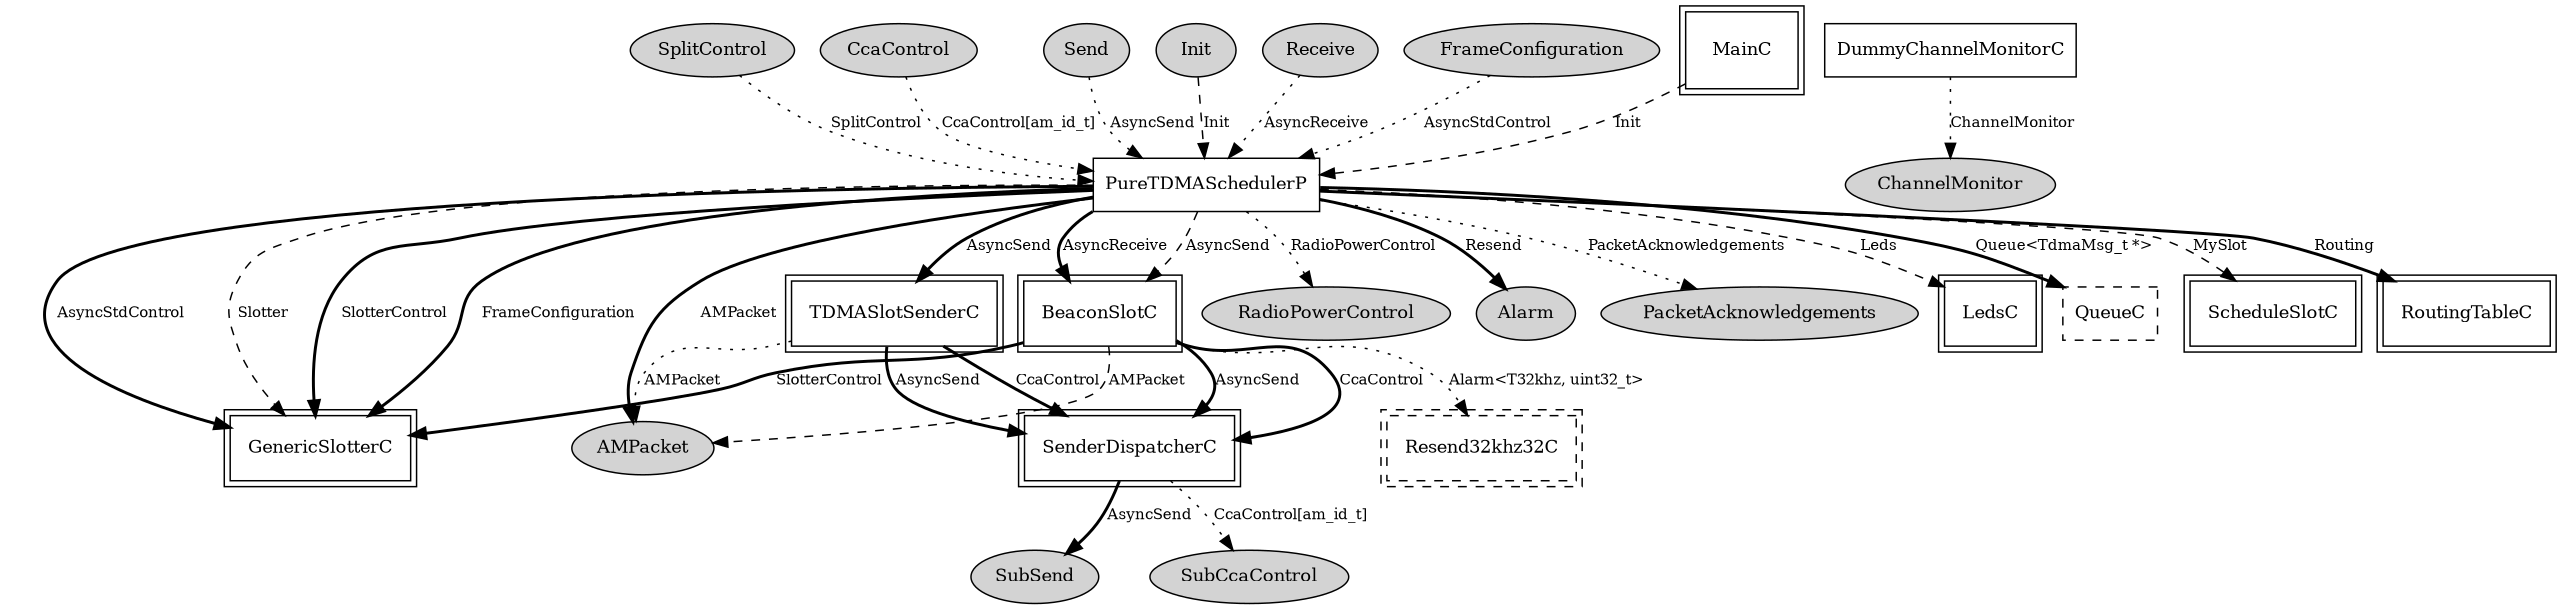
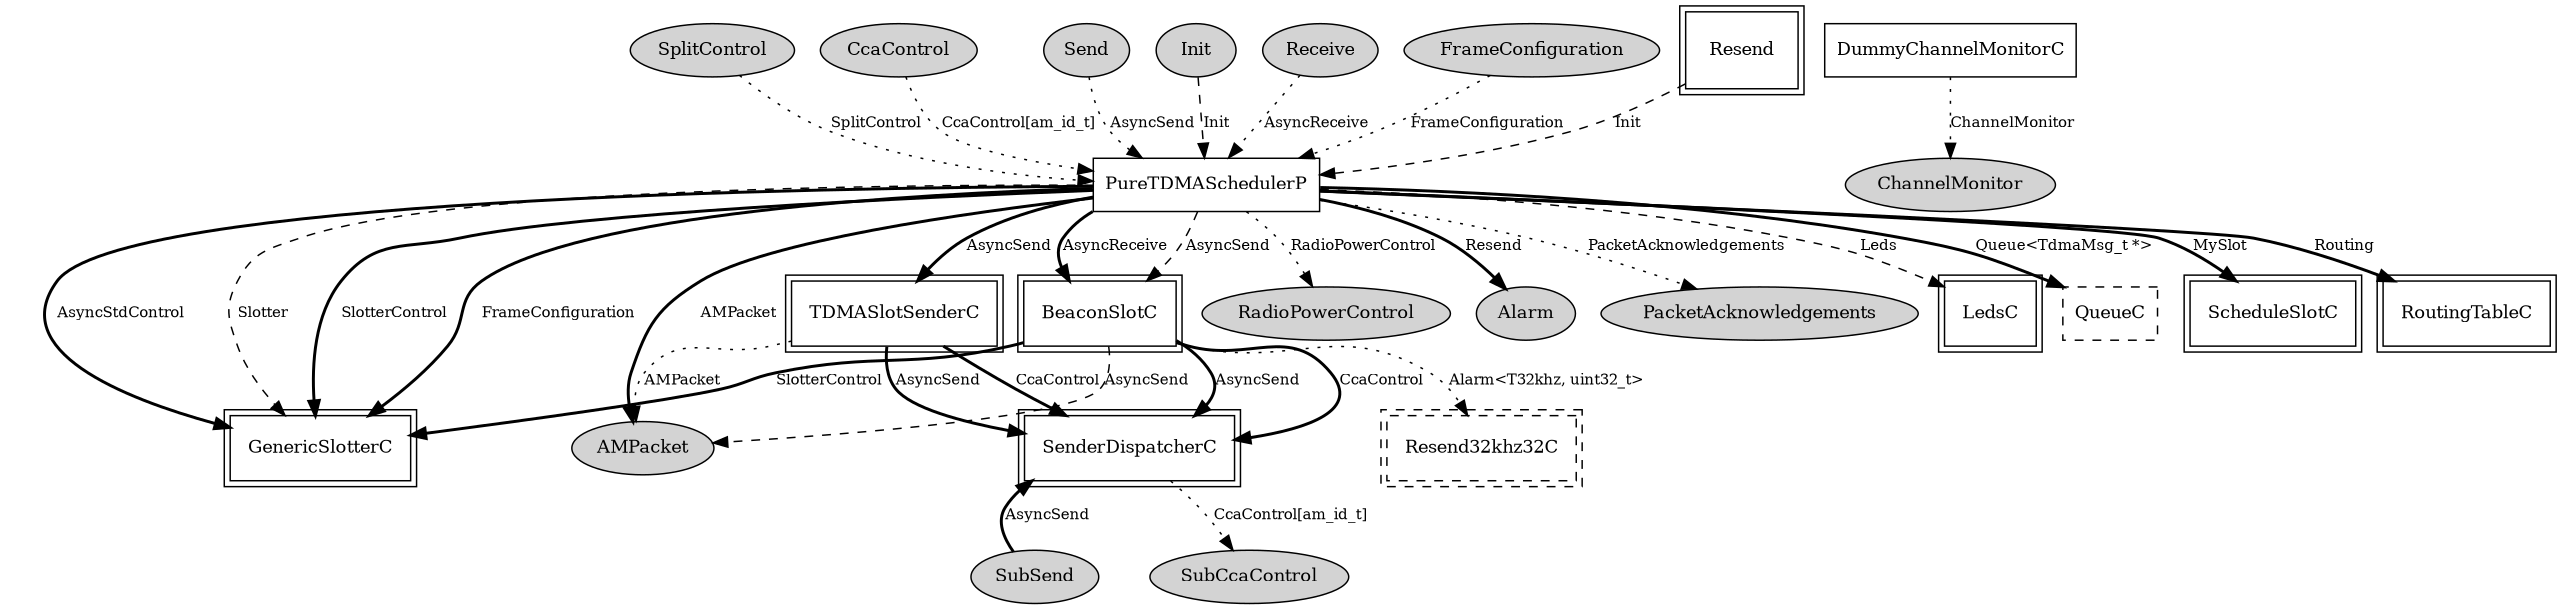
node "MainC": label "MainC" -> "Resend"
edge "FrameConfiguration" -> "PureTDMASchedulerP": label "AsyncStdControl" -> "FrameConfiguration"
edge "PureTDMASchedulerP" -> "ScheduleSlotC": style dashed -> bold
edge "BeaconSlotC" -> "AMPacket": label "AMPacket" -> "AsyncSend"
edge "SenderDispatcherC" -> "SubSend": reversed
